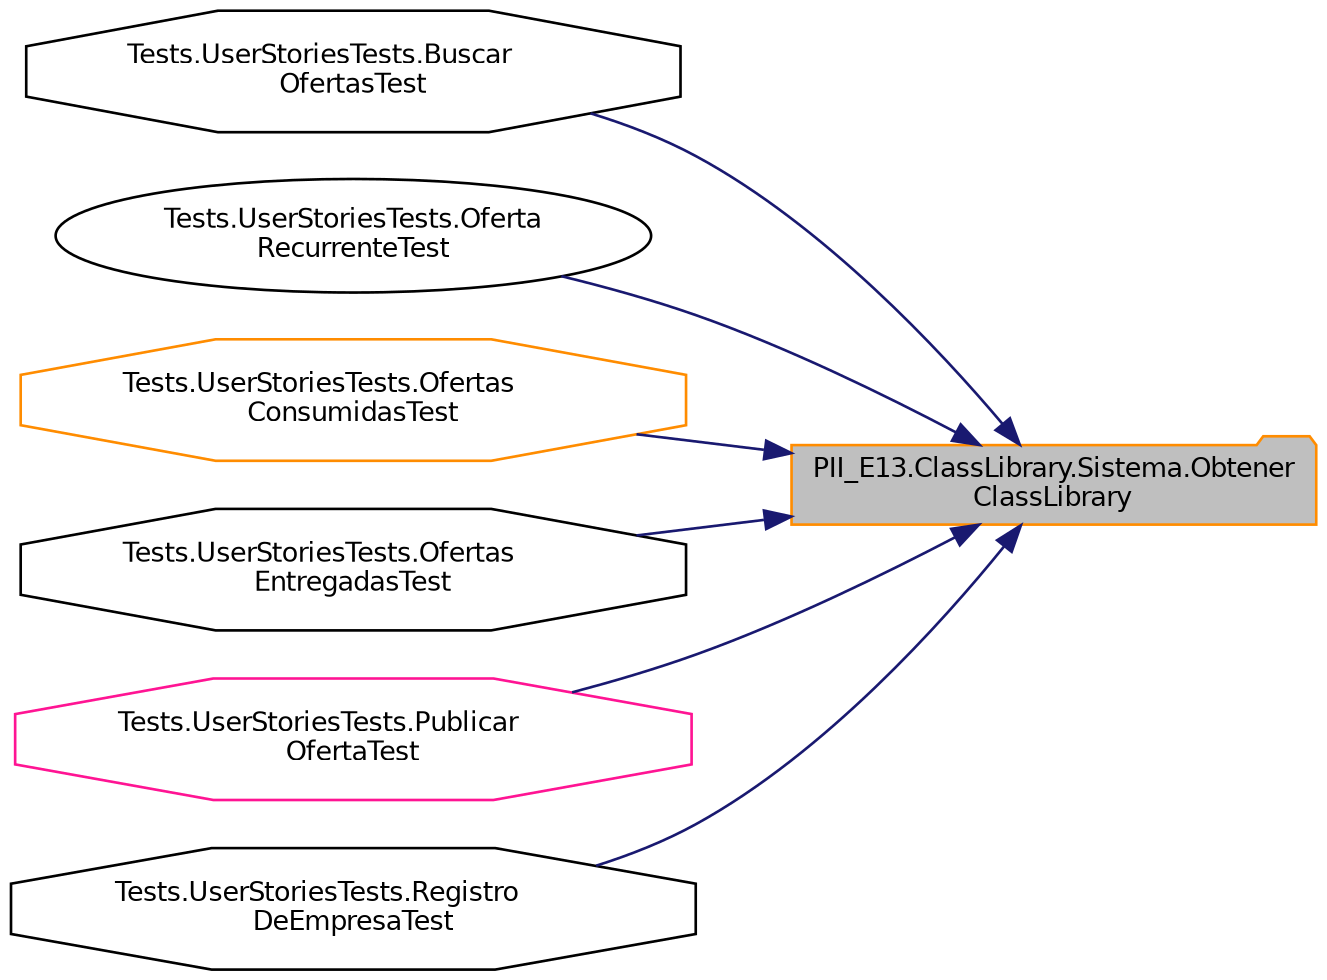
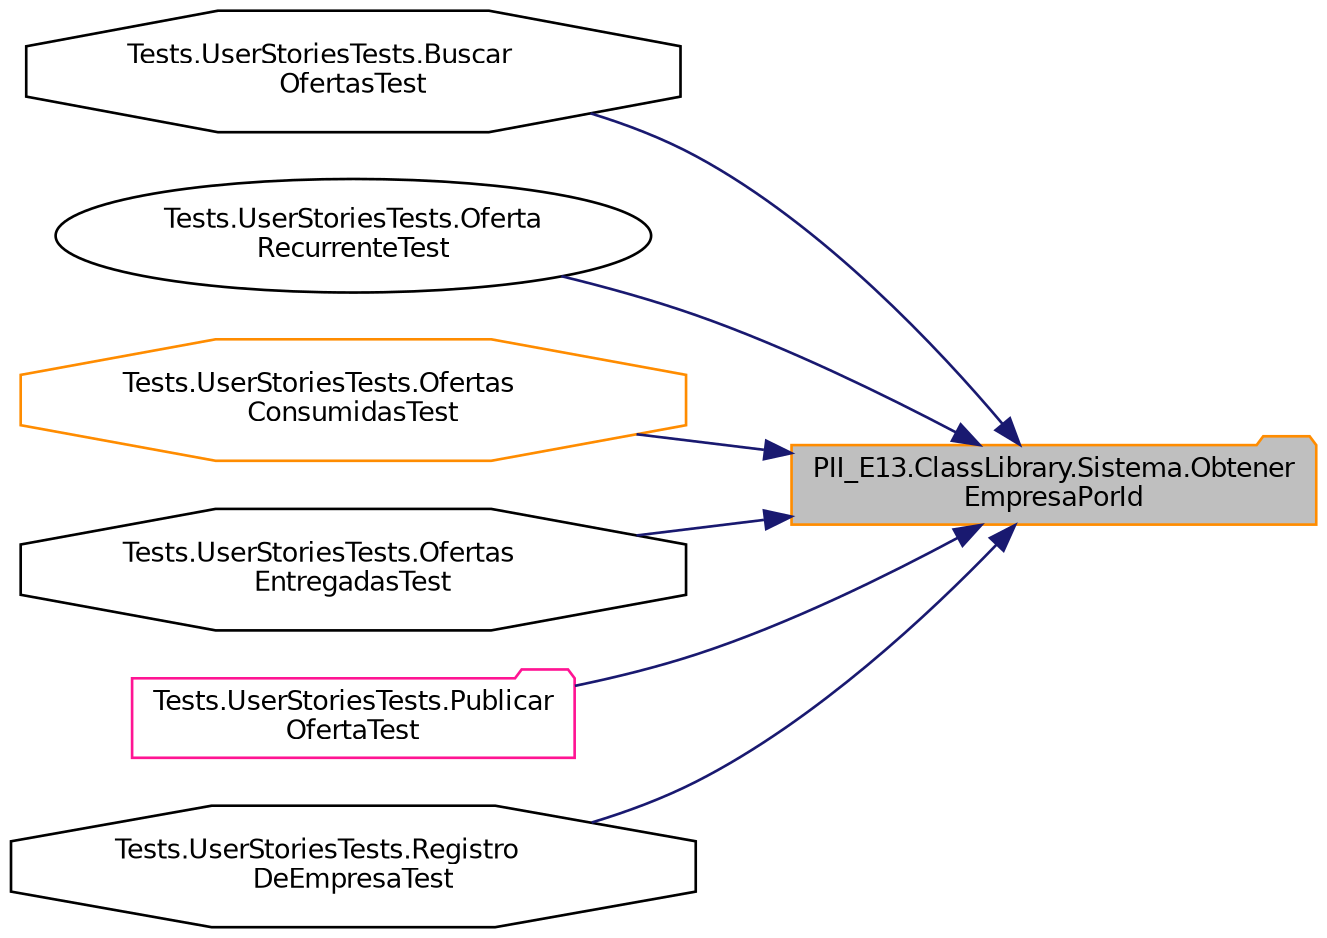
node "PII_E13.ClassLibrary.Sistema.Obtener ClassLibrary": label "PII_E13.ClassLibrary.Sistema.Obtener ClassLibrary" -> "PII_E13.ClassLibrary.Sistema.Obtener EmpresaPorId"
node "Tests.UserStoriesTests.Publicar OfertaTest": shape octagon -> folder
